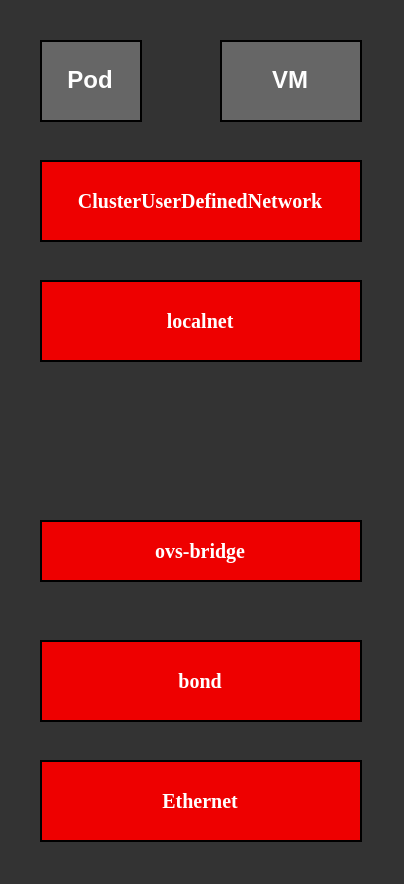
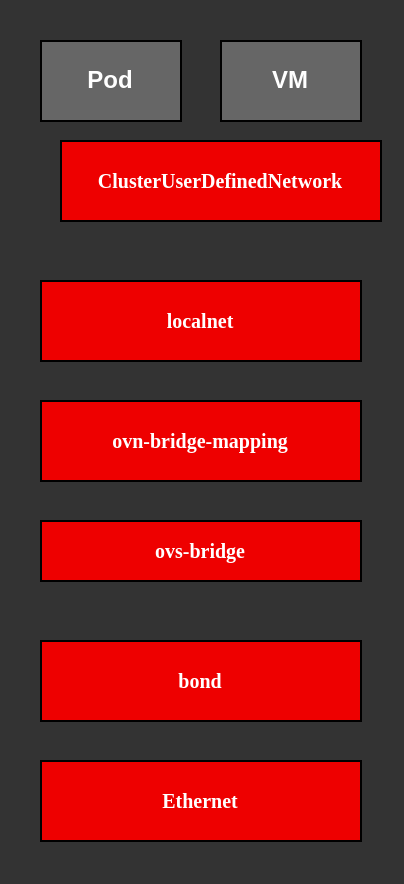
node "Pod": size 100x80 -> 140x80
node "ClusterUserDefinedNetwork": moved (201, 201) -> (221, 181)
node "ovn-bridge-mapping": added
